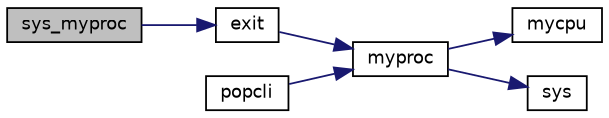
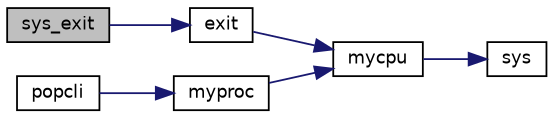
node "sys_myproc": label "sys_myproc" -> "sys_exit"
edge "exit" -> "myproc": now "exit" -> "mycpu"
edge "myproc" -> "sys": now "mycpu" -> "sys"
